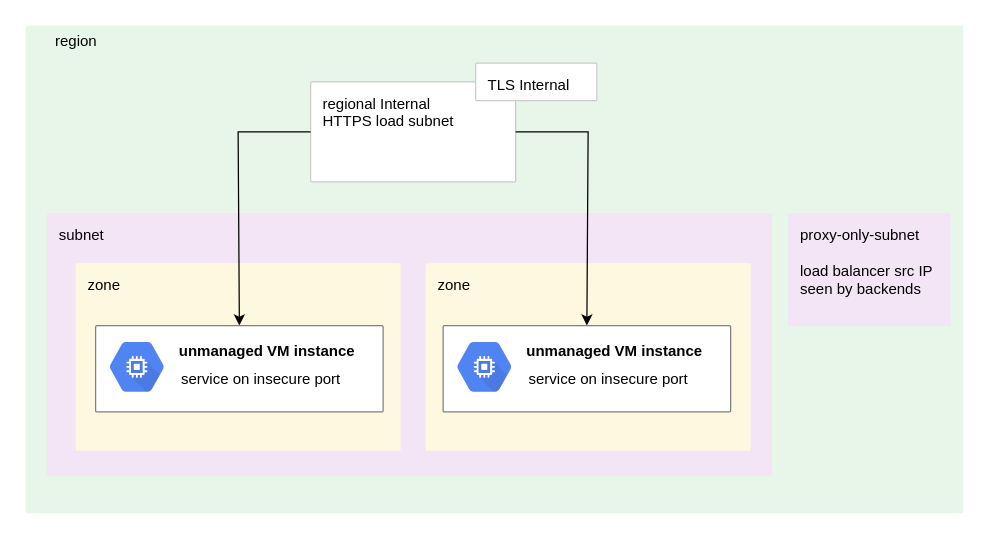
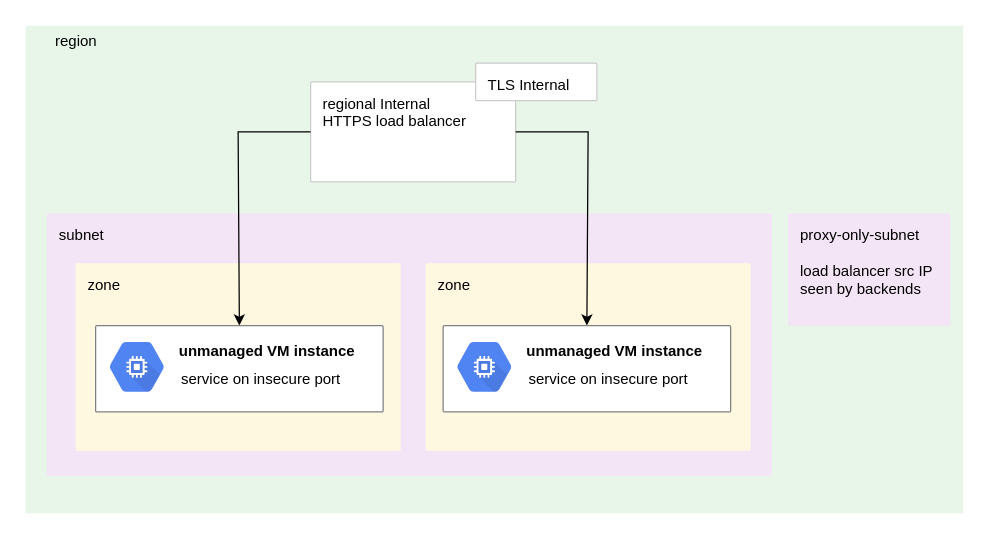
node "regional Internal HTTPS load subnet": label "regional Internal HTTPS load subnet" -> "regional Internal HTTPS load balancer"
